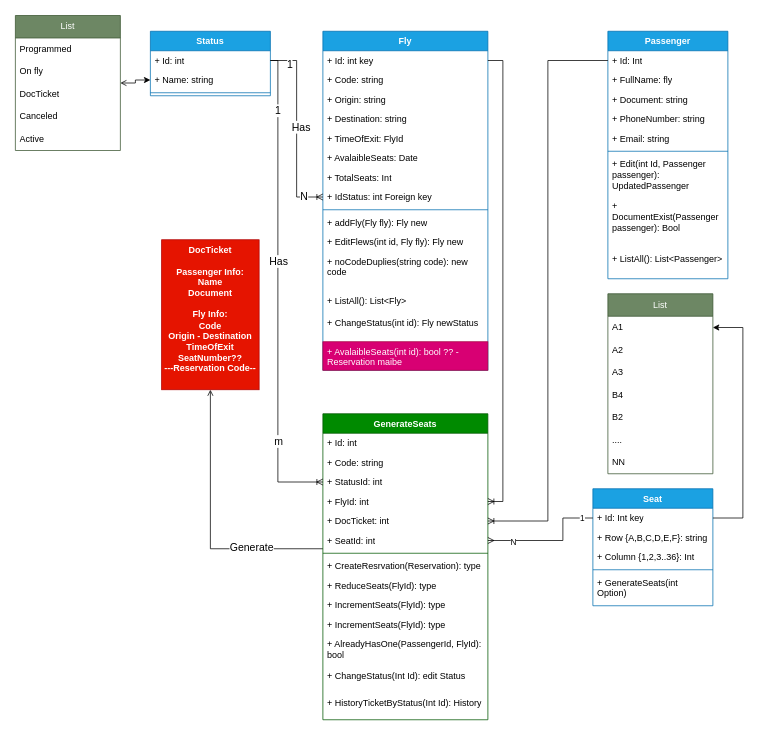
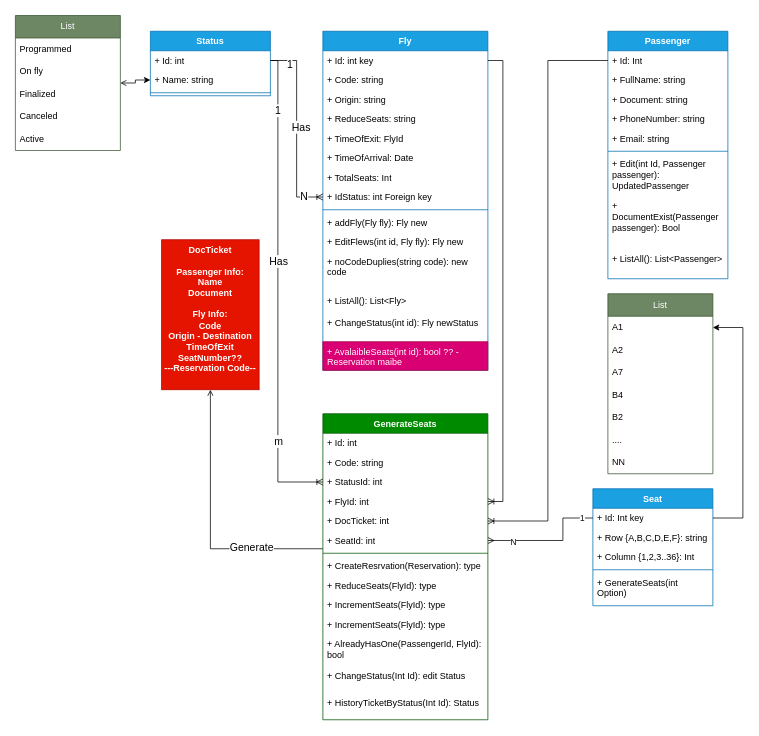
node "+ FullName: fly": label "+ FullName: fly" -> "+ FullName: string"
node "DocTicket": label "DocTicket" -> "Finalized"
node "+ Destination: string": label "+ Destination: string" -> "+ ReduceSeats: string"
node "+ AvalaibleSeats: Date": label "+ AvalaibleSeats: Date" -> "+ TimeOfArrival: Date"
node "A3": label "A3" -> "A7"
node "+ HistoryTicketByStatus(Int Id): History": label "+ HistoryTicketByStatus(Int Id): History" -> "+ HistoryTicketByStatus(Int Id): Status"
